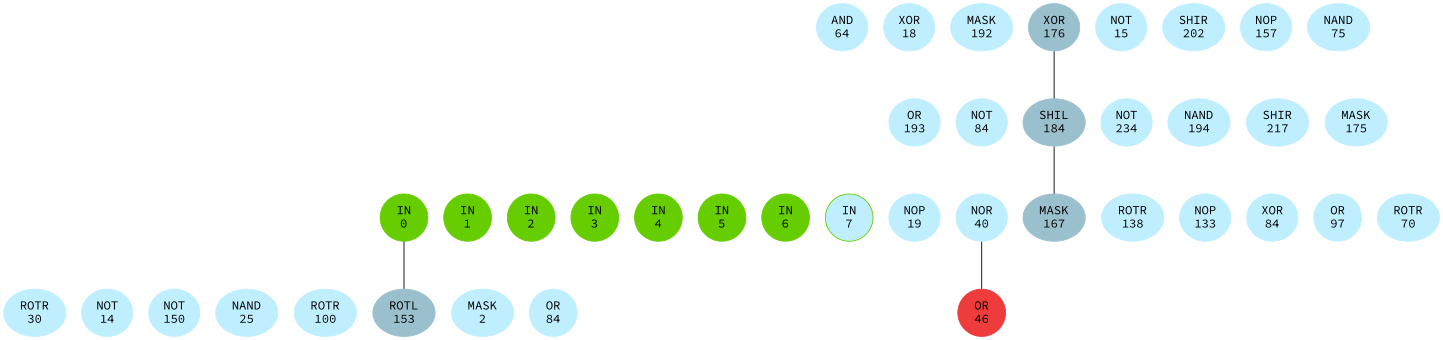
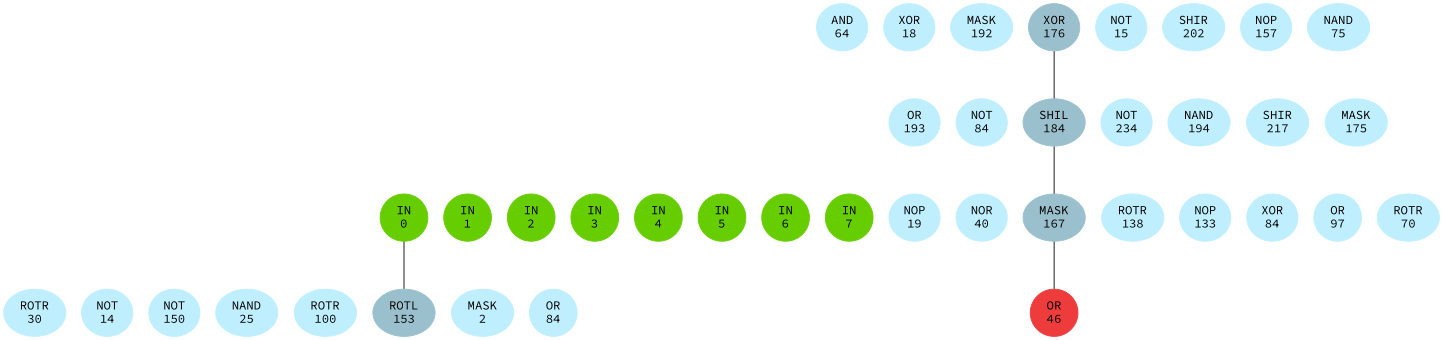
node "IN 7": fillcolor lightblue1 -> chartreuse3
edge "NOR 40" -- "OR 46": now "MASK 167" -- "OR 46"
